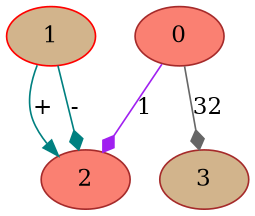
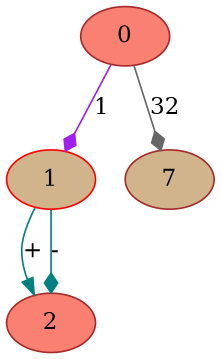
edge "0" -> "2": now "0" -> "1"
node "3": label "3" -> "7"
